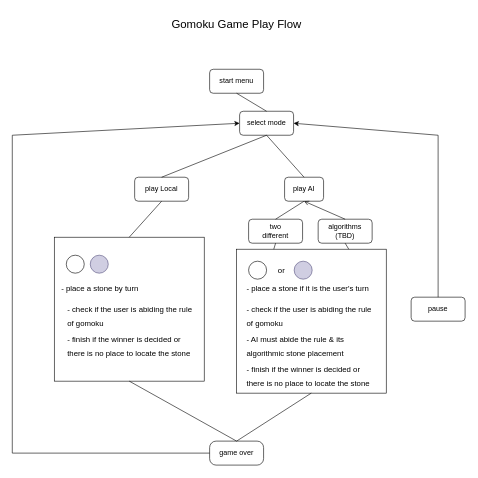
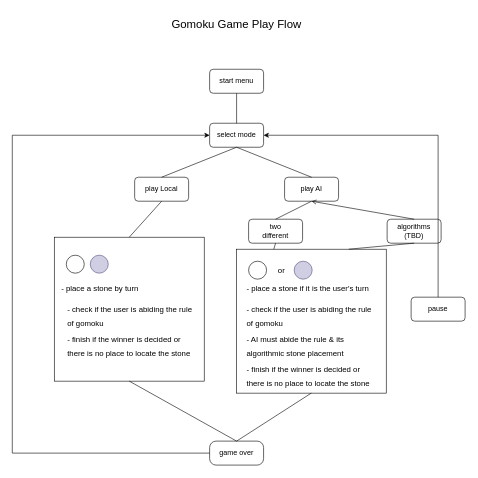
node "select mode": moved (267, 123) -> (237, 135)
node "play AI": size 39x24 -> 54x24
node "algorithms (TBD)": moved (345, 231) -> (414, 231)
